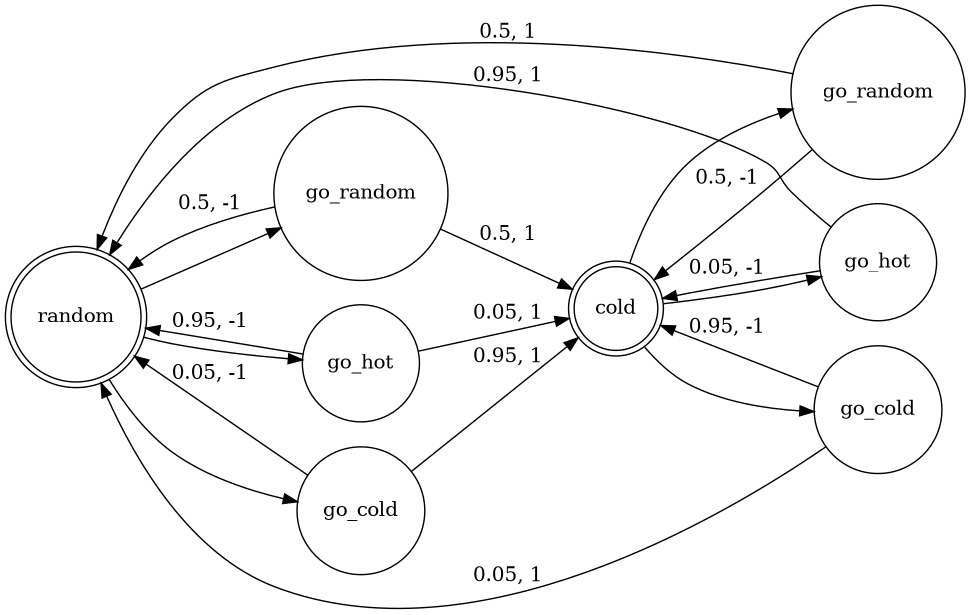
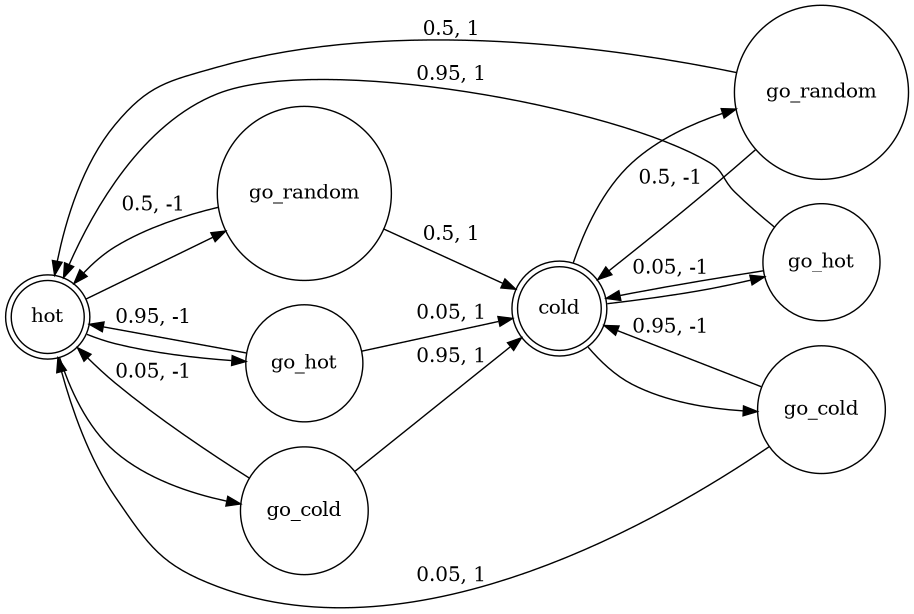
node "random": label "random" -> "hot"
